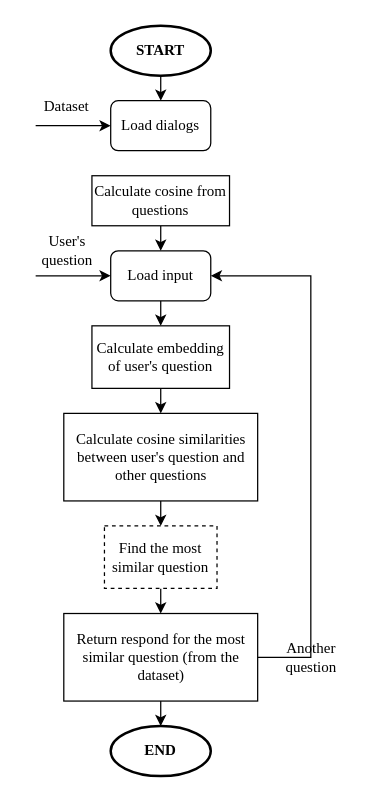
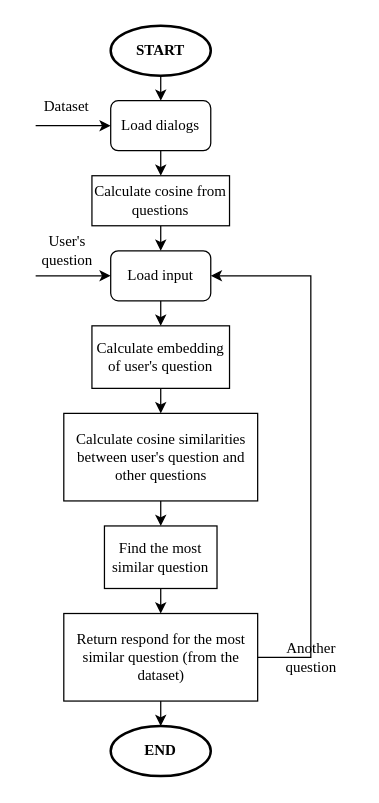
edge "Load dialogs" -> "Calculate cosine from questions": added
node "Find the most similar question": style dashed -> solid
